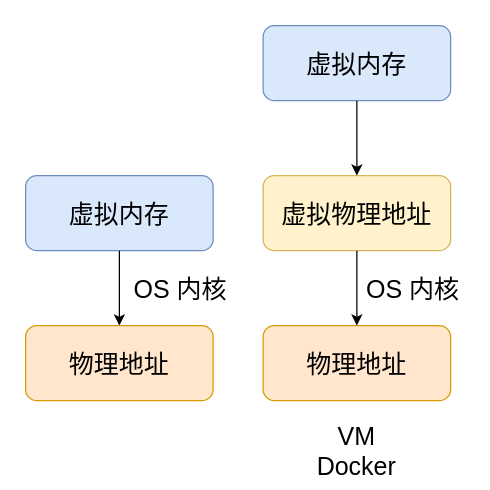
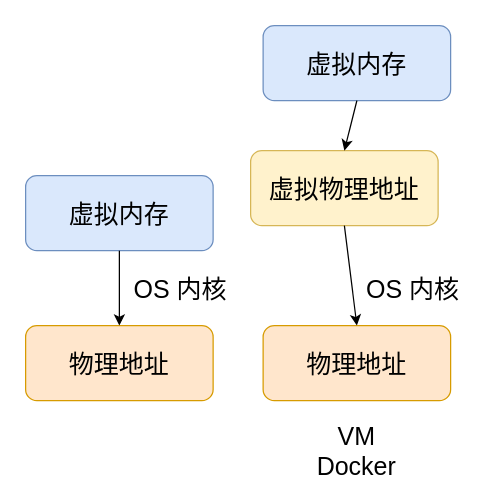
node "虚拟物理地址": moved (357, 213) -> (344, 188)
